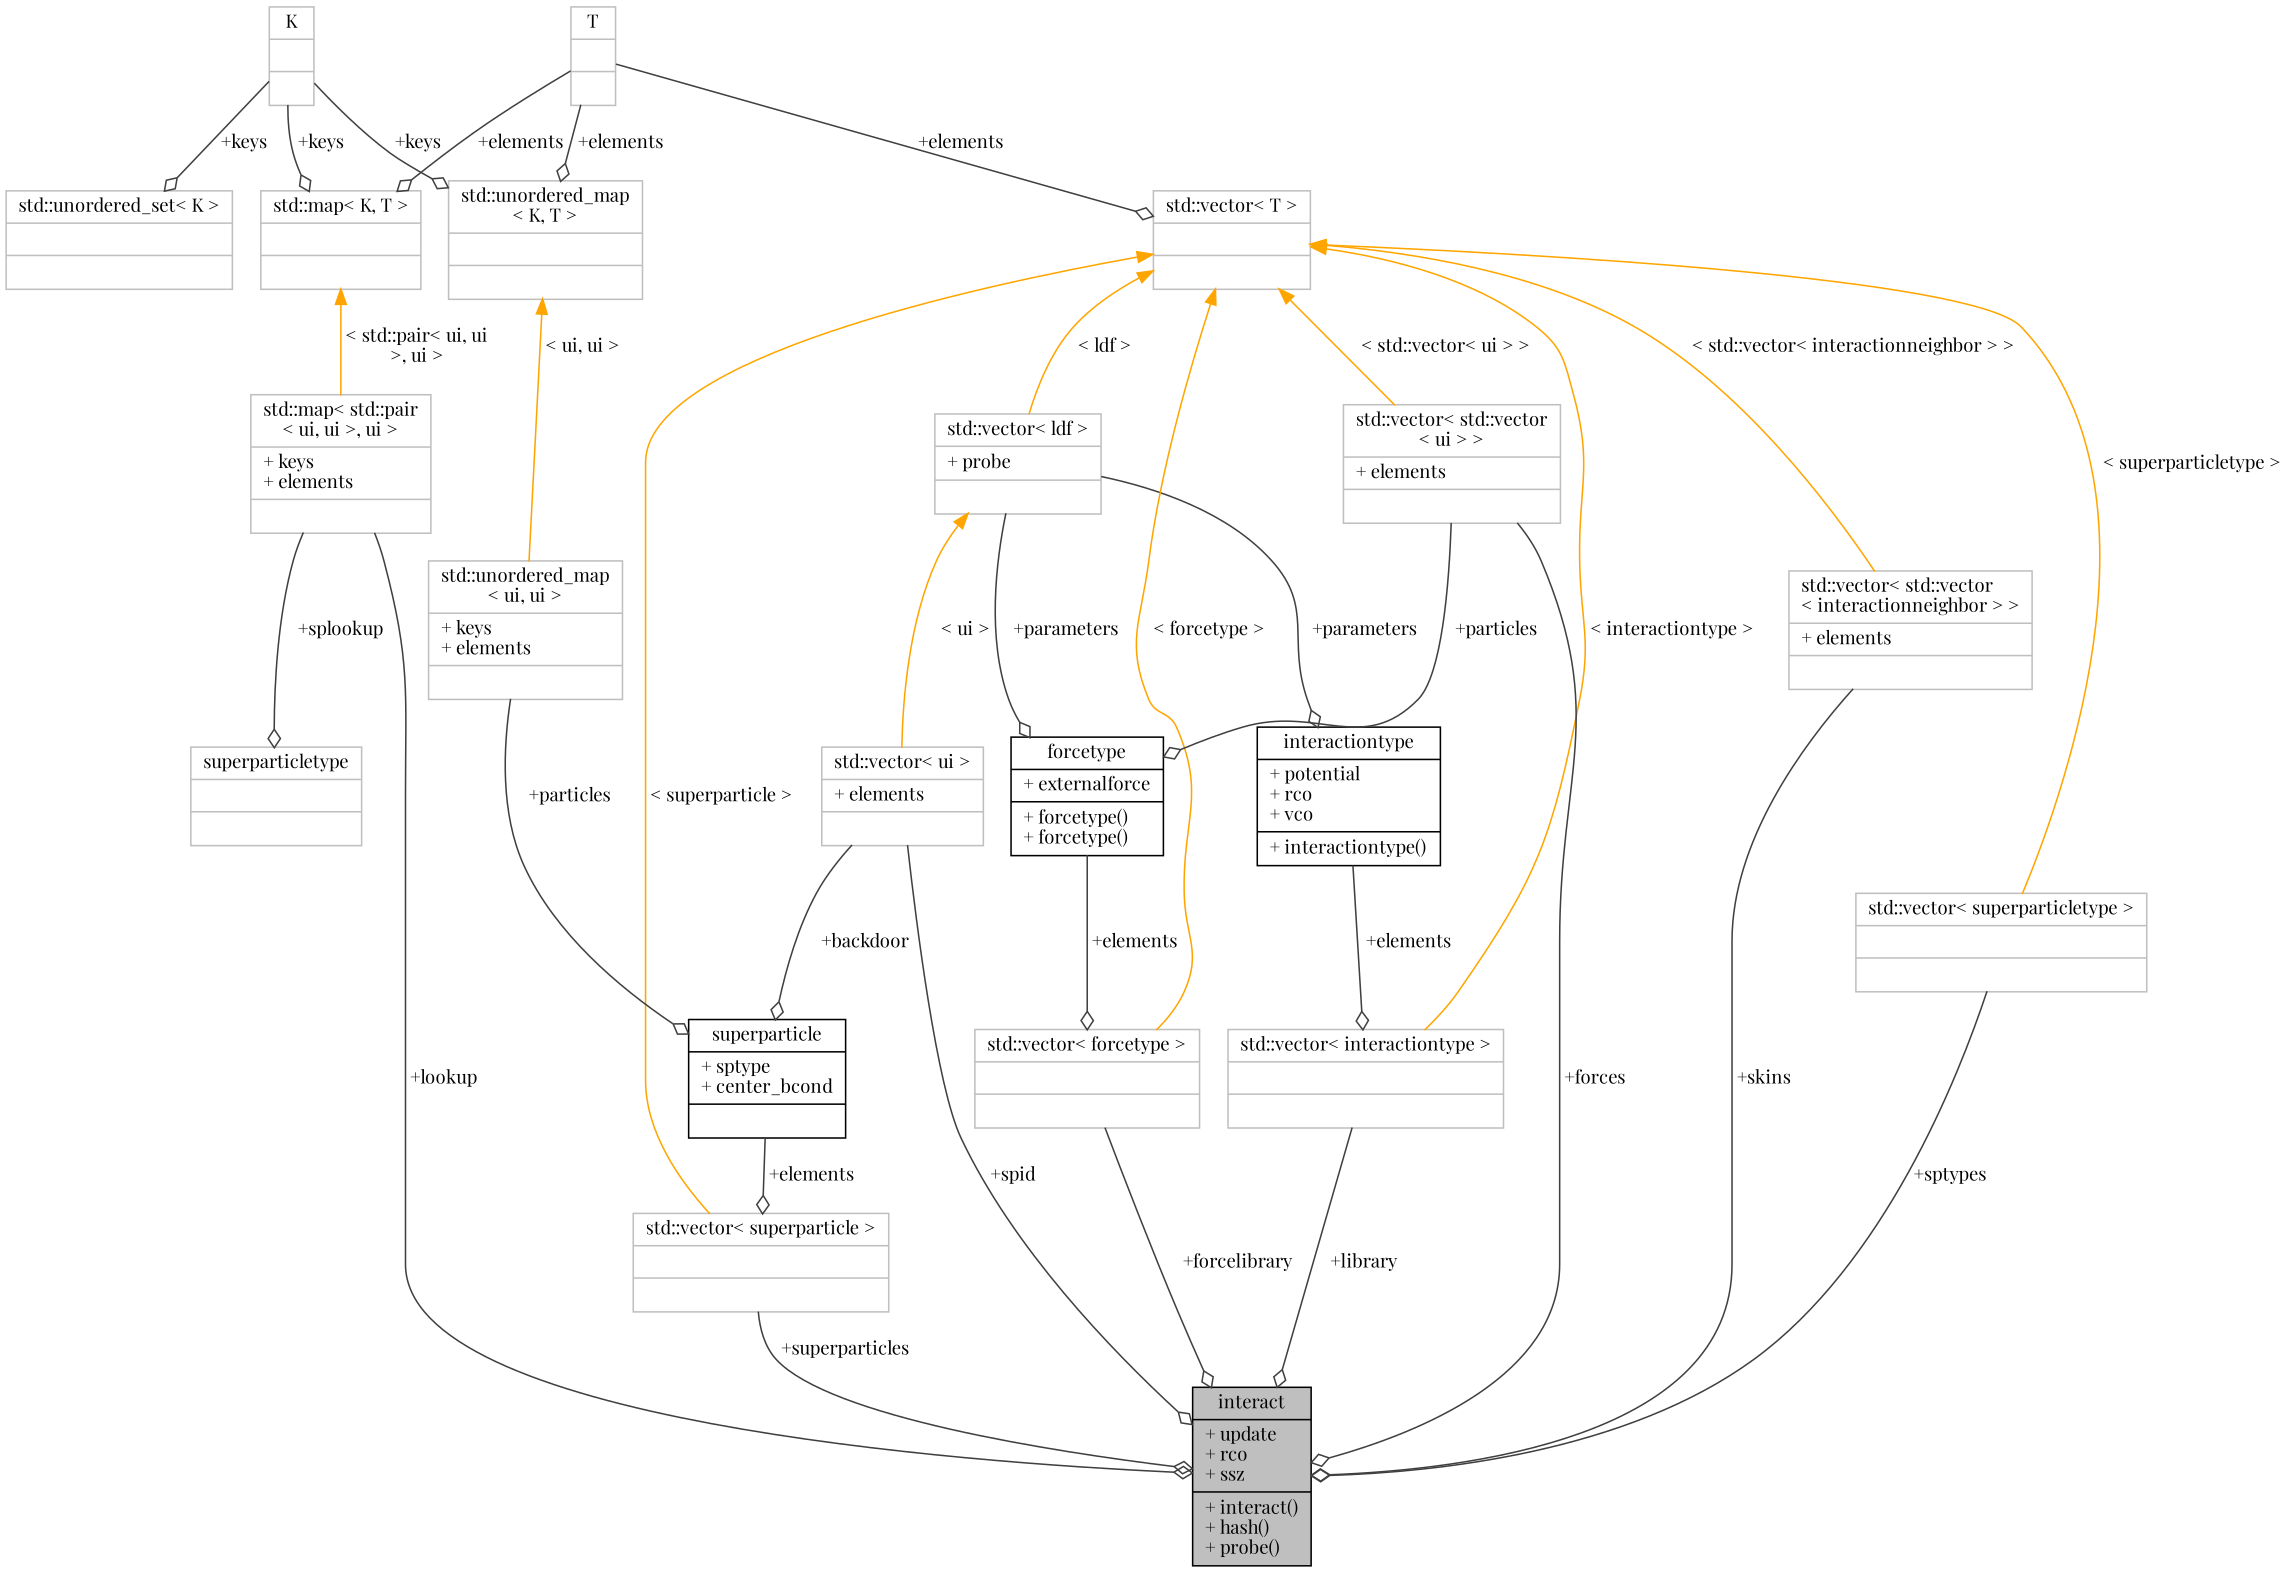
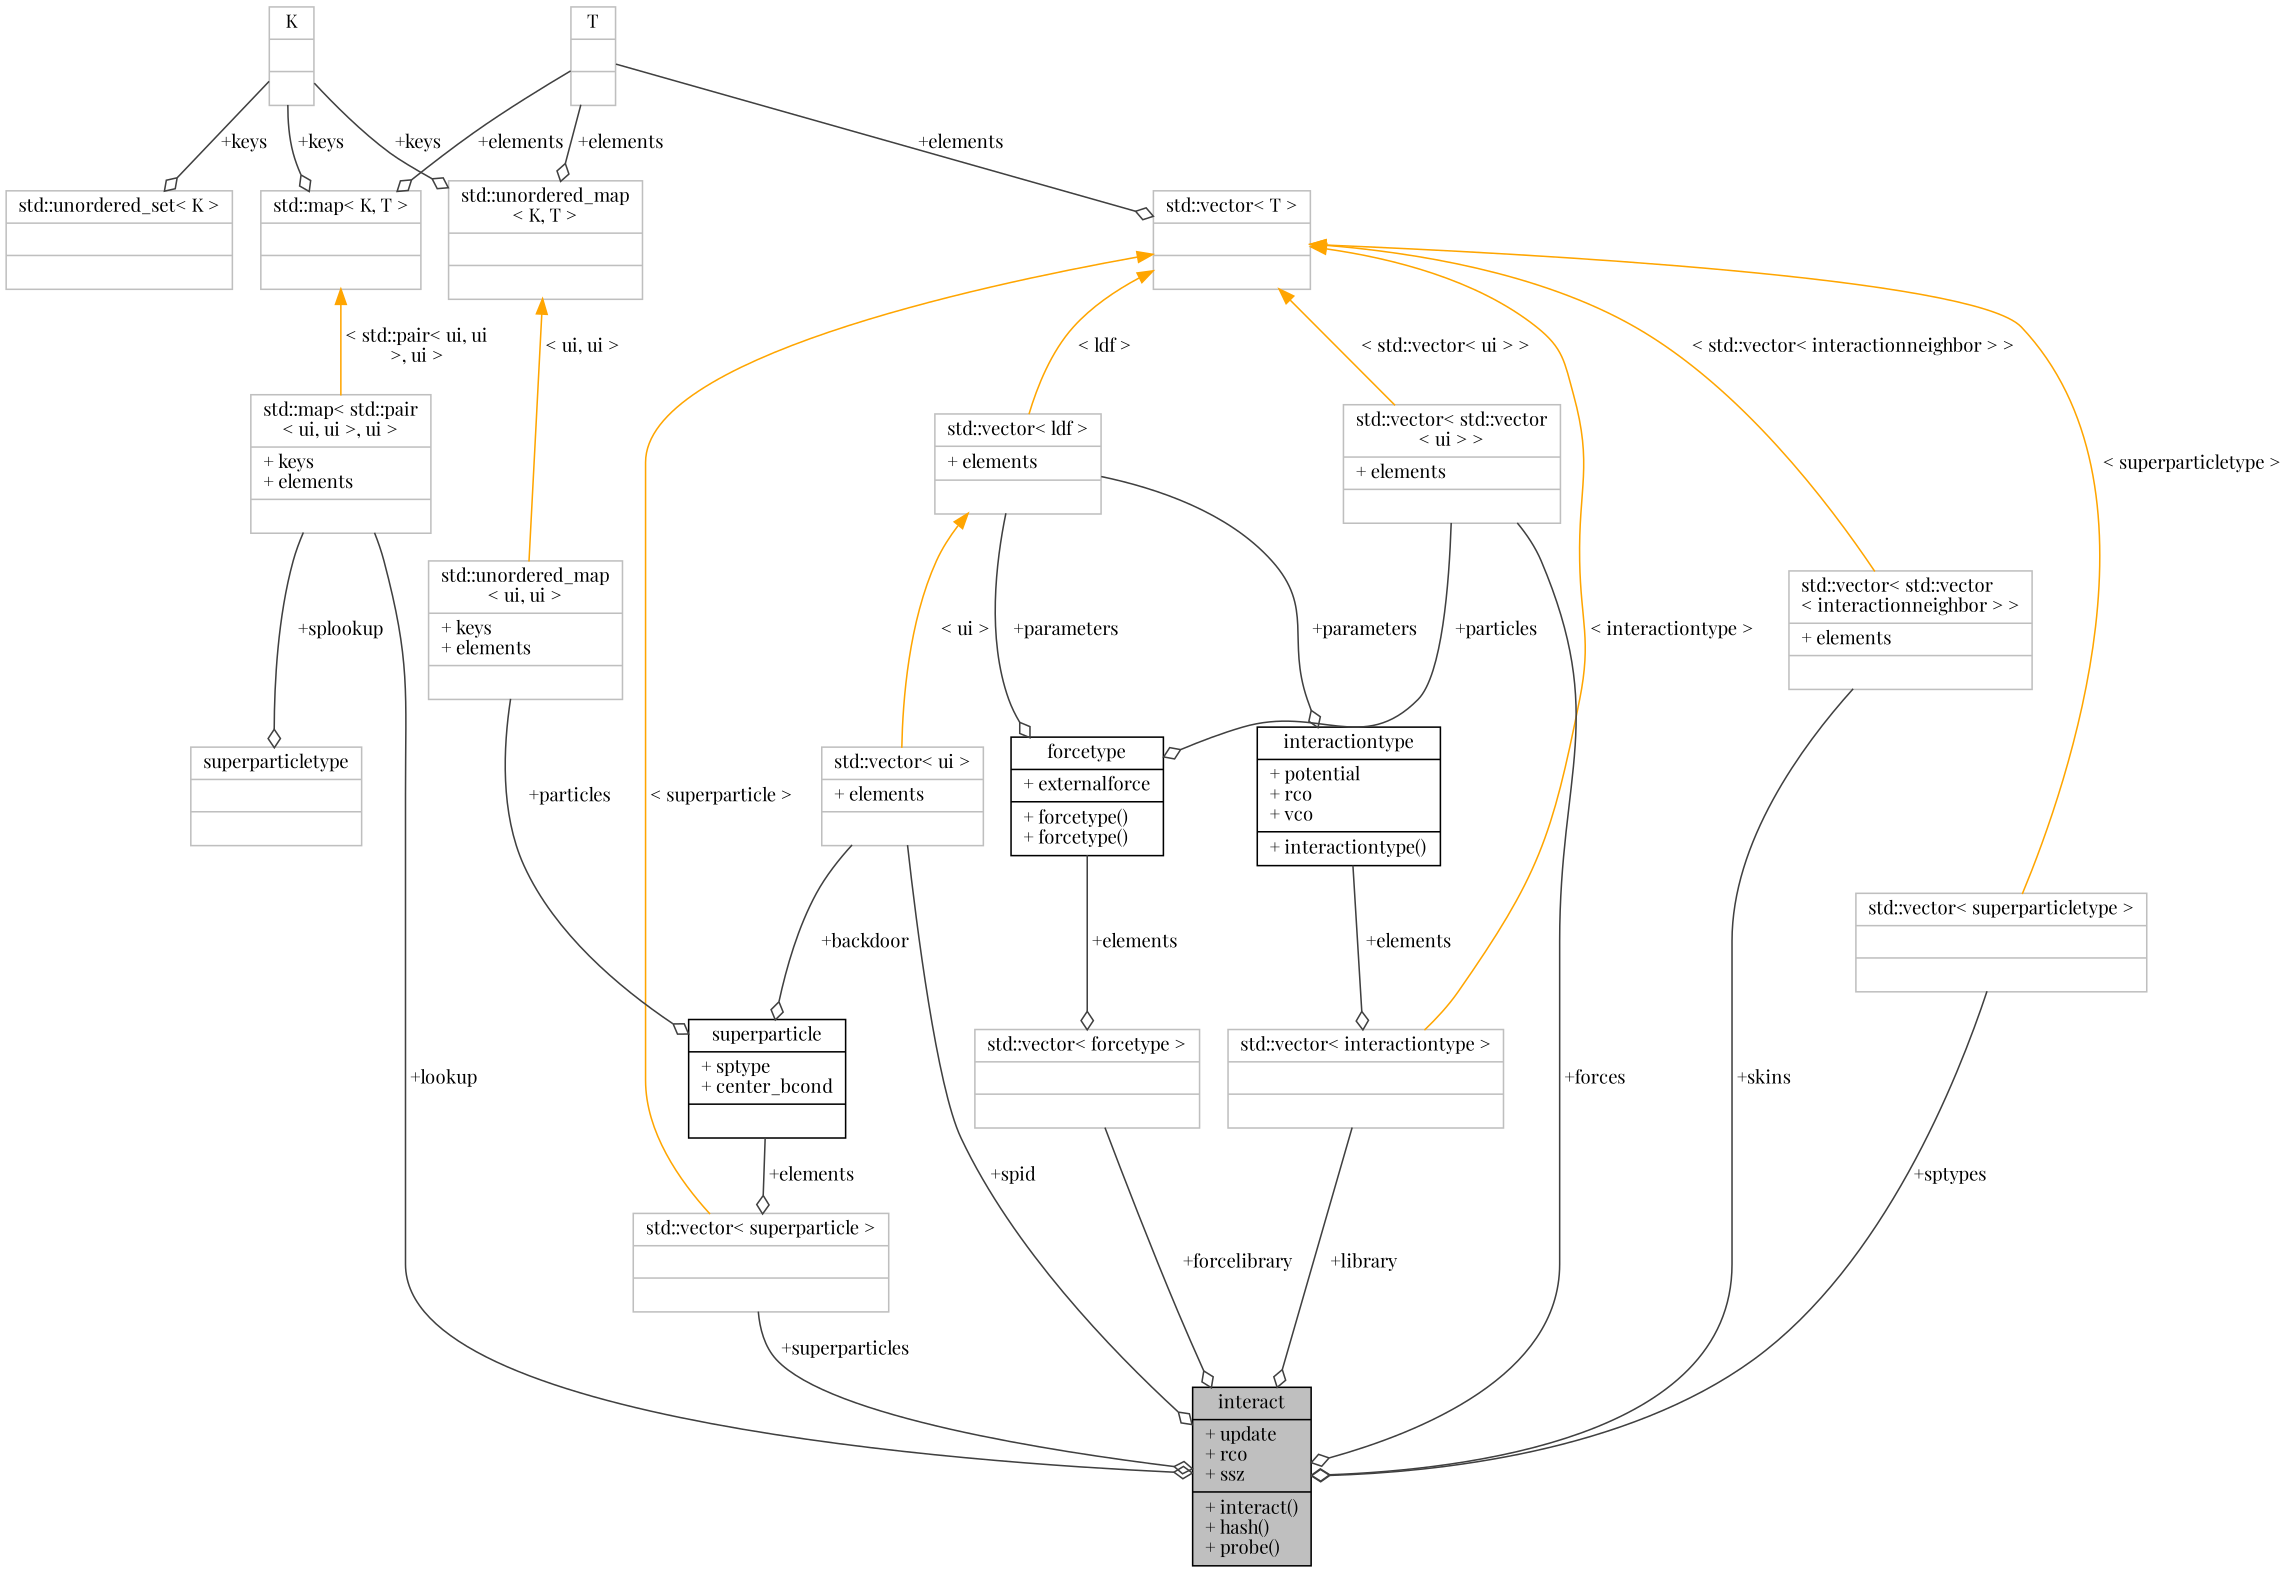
node "std::vector< ldf >": text "+ probe" -> "+ elements"
edge "std::vector< forcetype >" -> "std::vector< T >": removed, label "< forcetype >"
